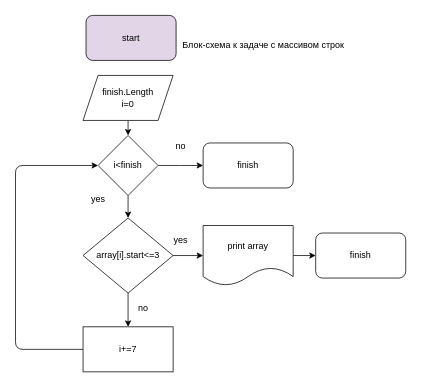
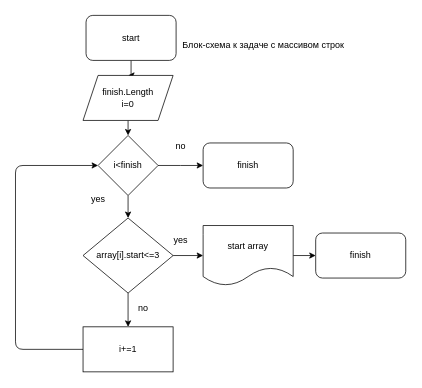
node "start": fillcolor #e1d5e7 -> #ffffff
edge "start" -> "finish.Length i=0": added
node "print array": label "print array" -> "start array"
node "i+=7": label "i+=7" -> "i+=1"
